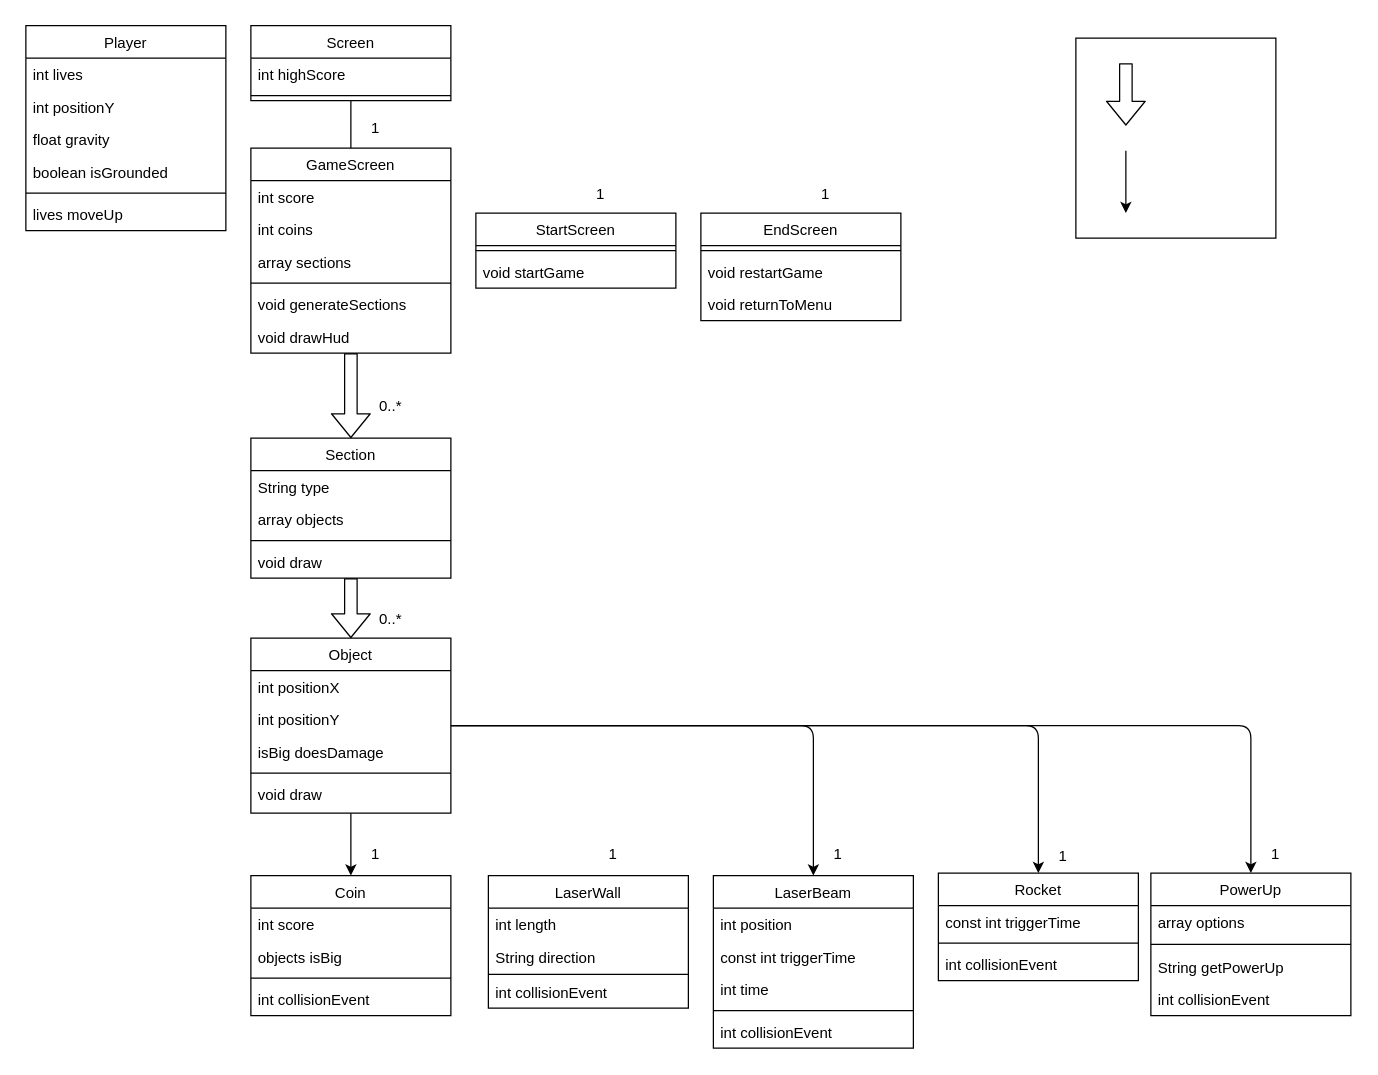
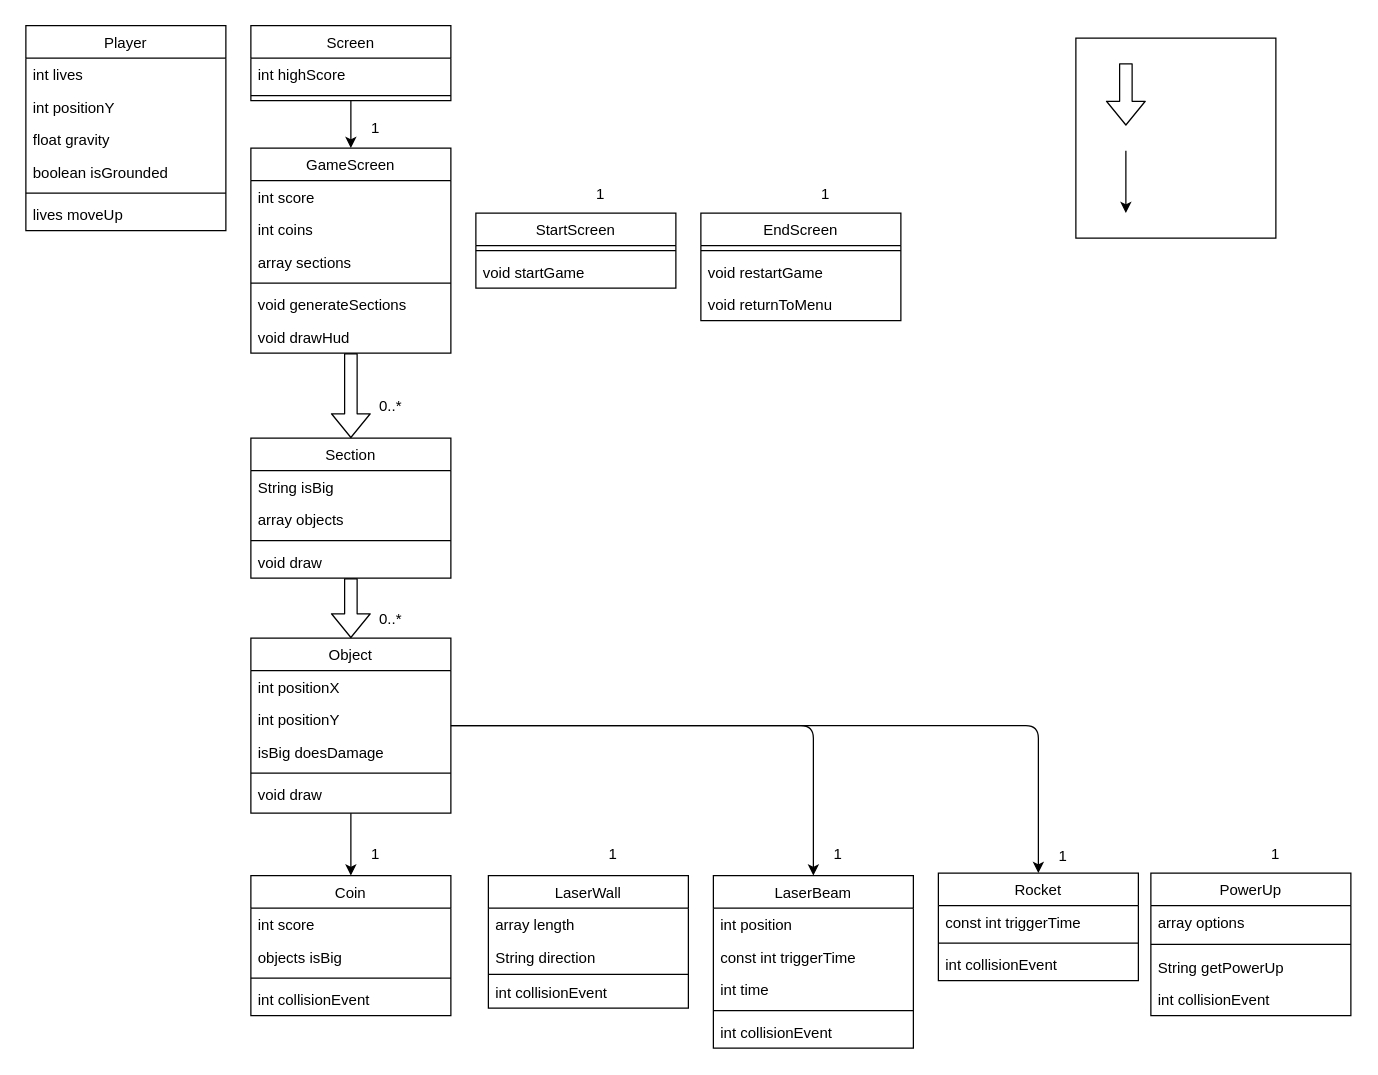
edge "Screen" -- "GameScreen": arrowhead none -> classic
node "String type": label "String type" -> "String isBig"
edge "Object" -> "PowerUp": removed
node "int length": label "int length" -> "array length"
